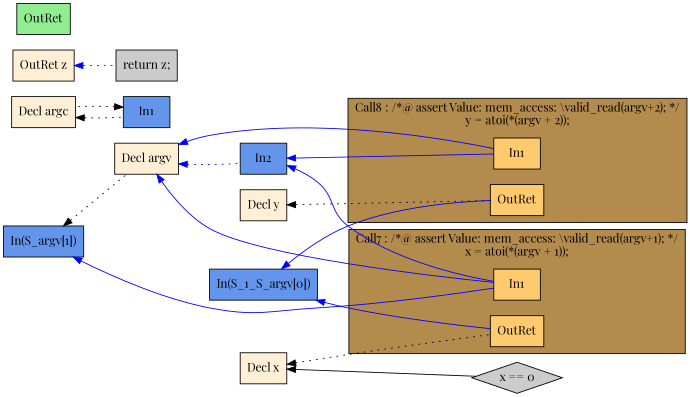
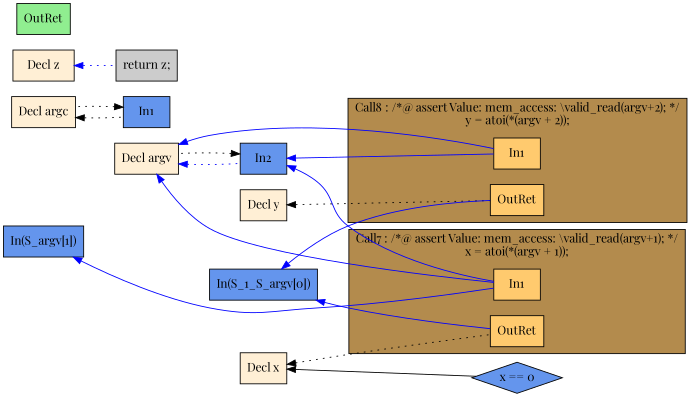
node "OutRet z": label "OutRet z" -> "Decl z"
edge "Decl argv" -> "In(S_argv[1])": now "Decl argv" -> "In2"
node "x == 0": fillcolor #cccccc -> #6495ed
